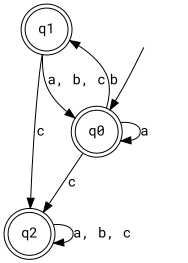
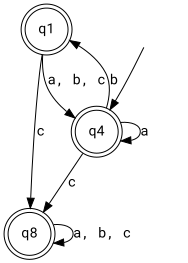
node "q0": label "q0" -> "q4"
node "q2": label "q2" -> "q8"
